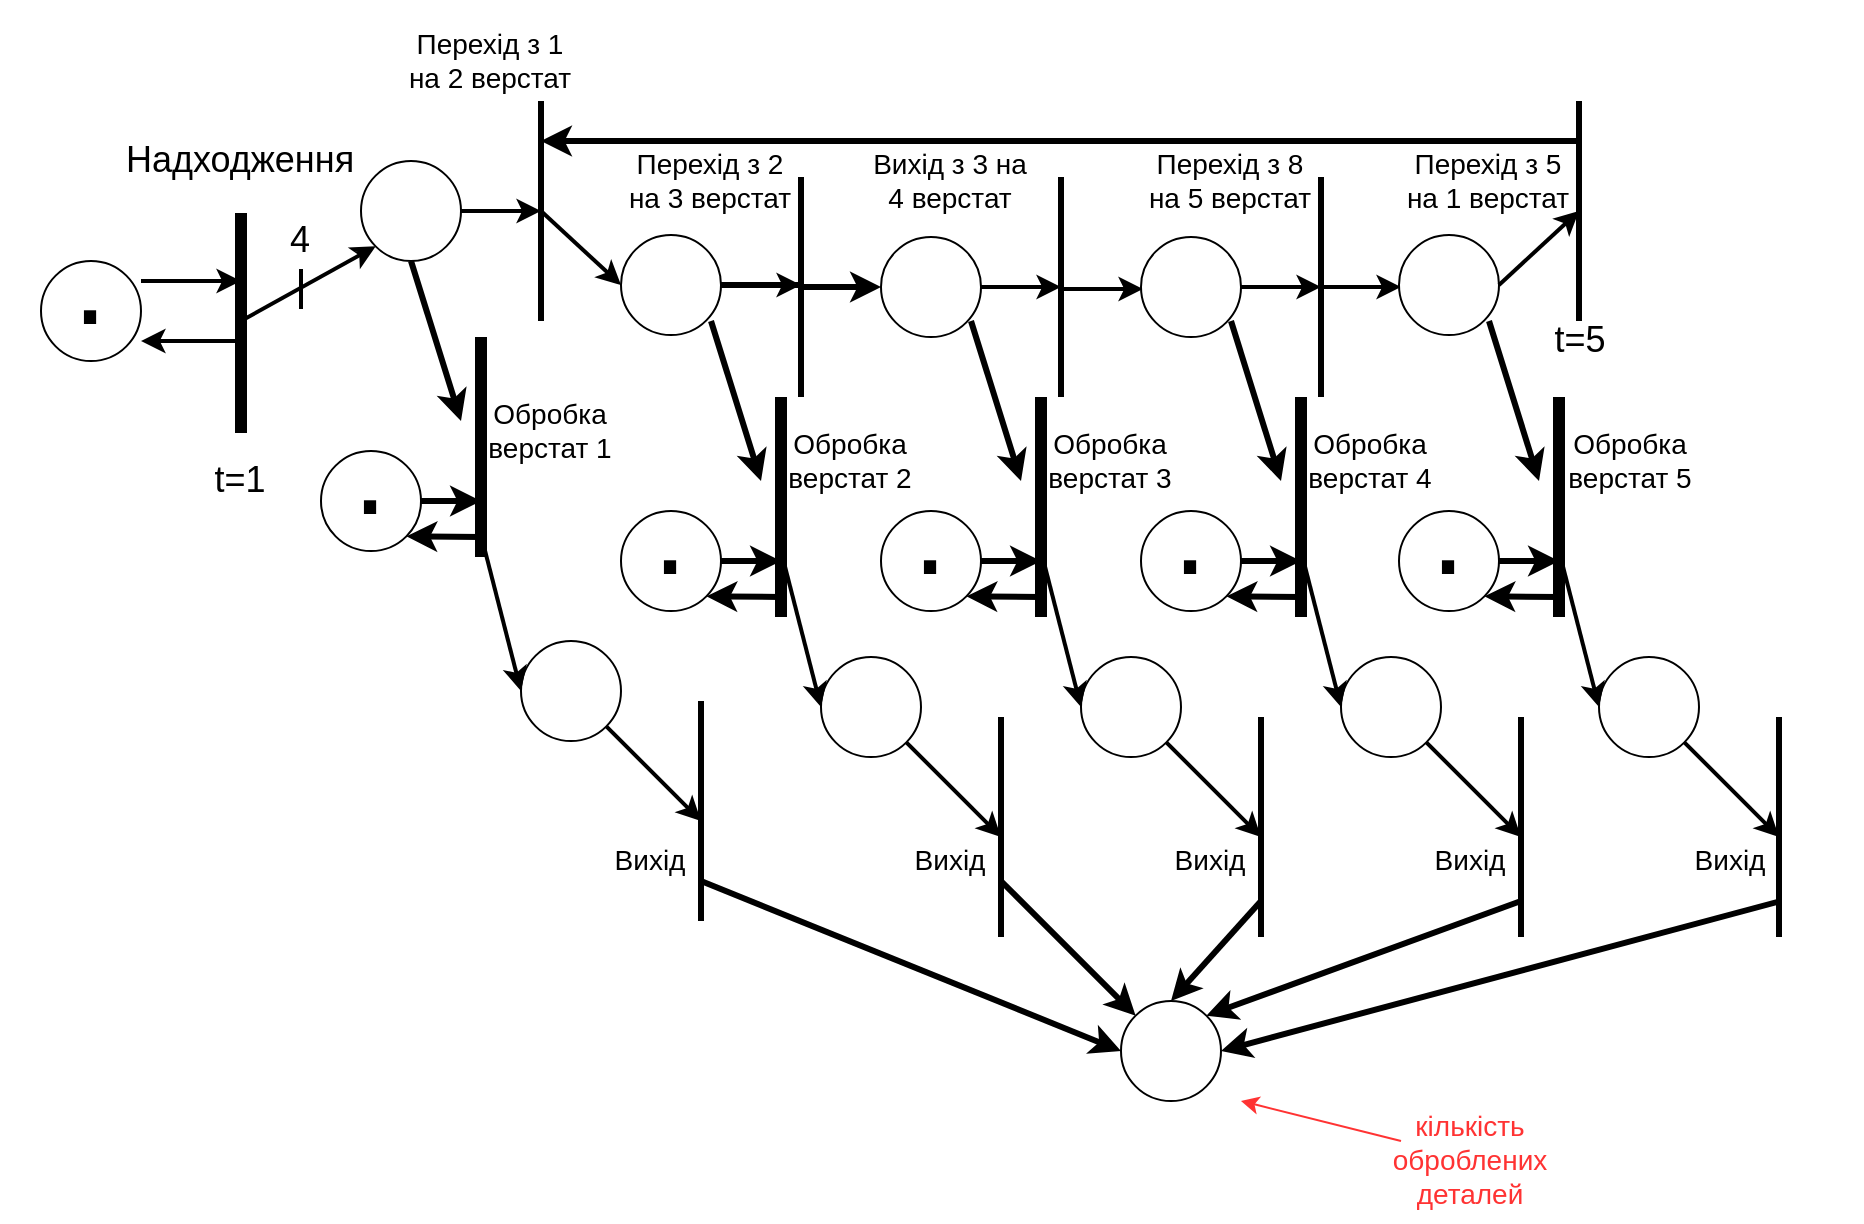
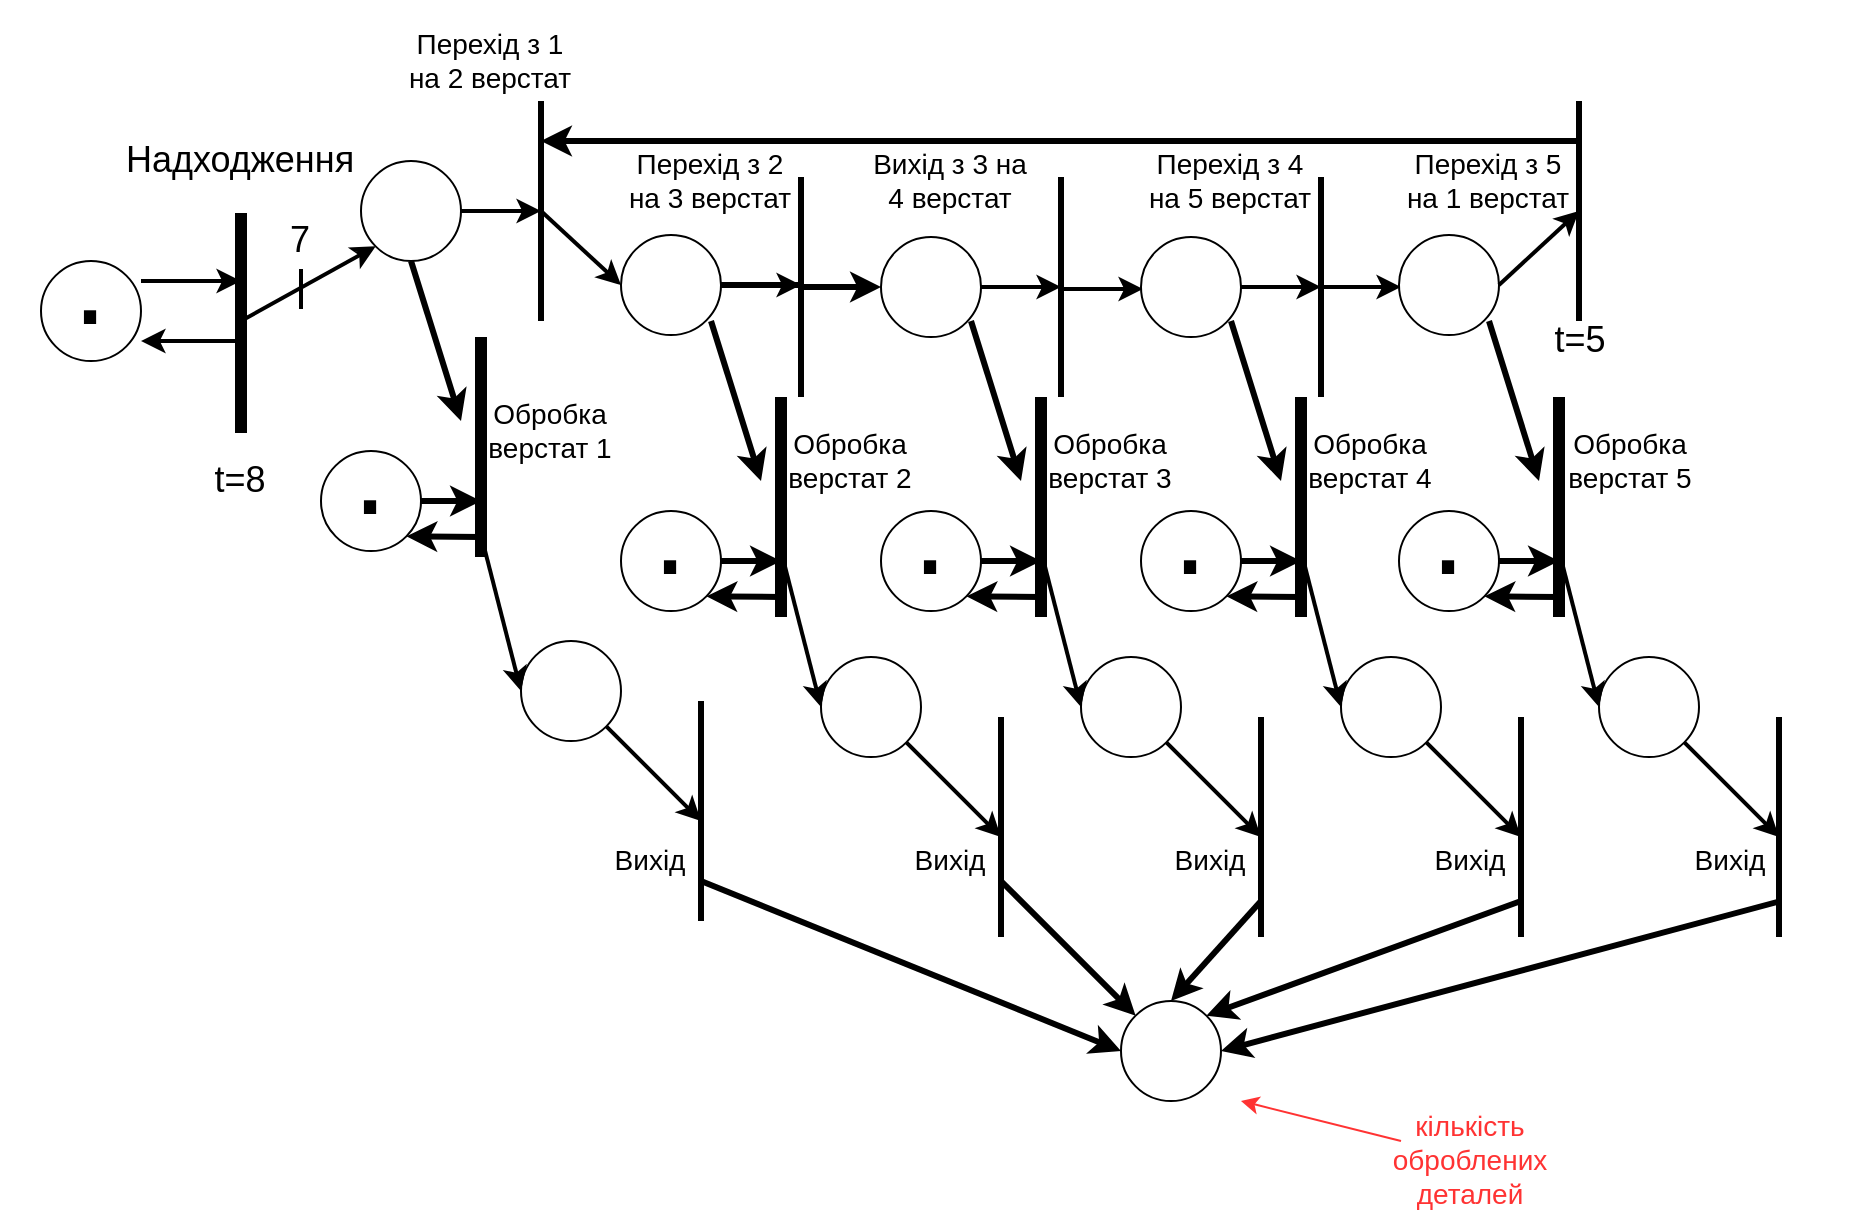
node "Перехід з 8 на 5 верстат": label "Перехід з 8 на 5 верстат" -> "Перехід з 4 на 5 верстат"
node "4": label "4" -> "7"
node "t=1": label "t=1" -> "t=8"
